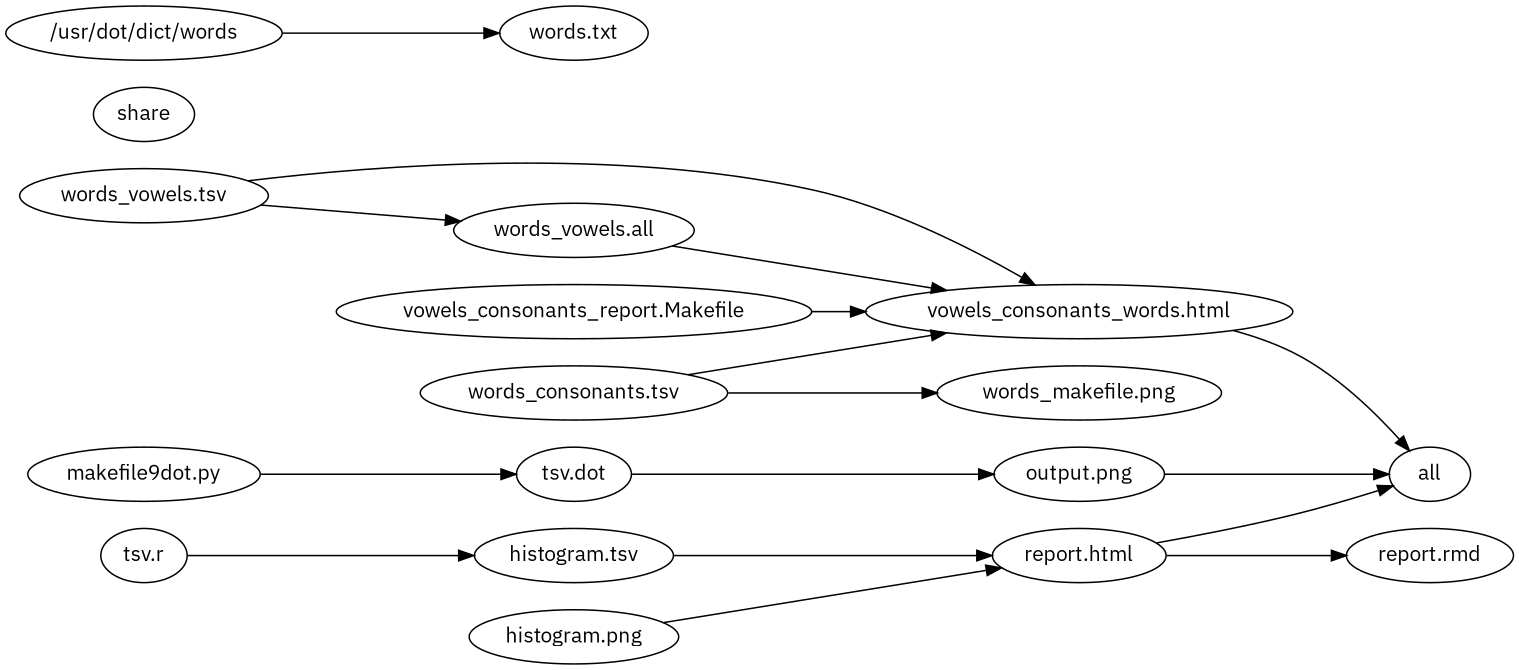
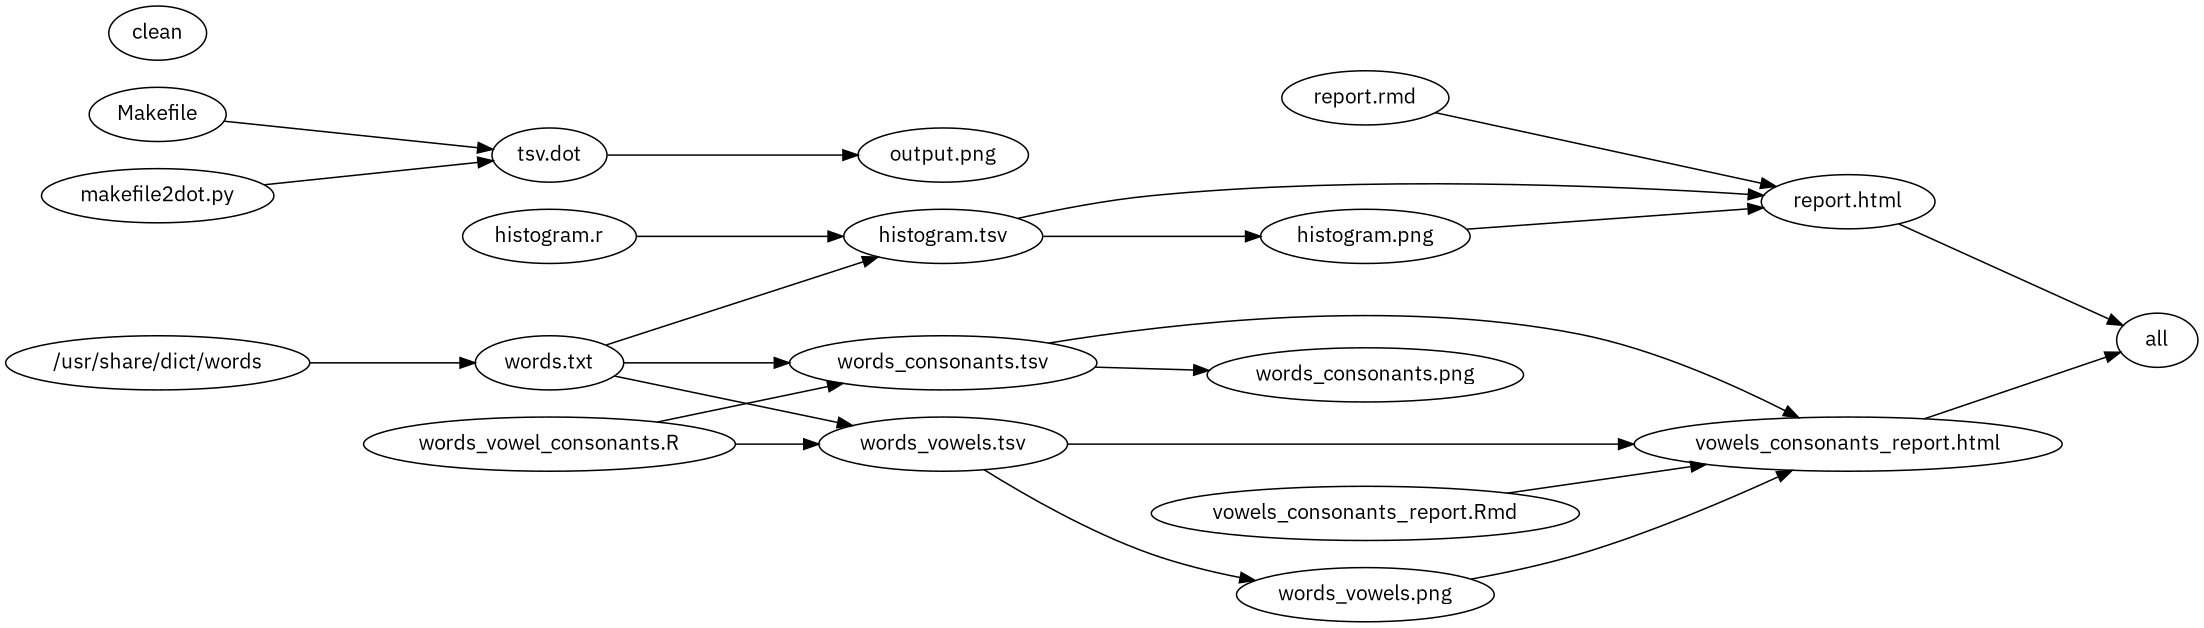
node "/usr/dot/dict/words": label "/usr/dot/dict/words" -> "/usr/share/dict/words"
node "share": label "share" -> "clean"
node "Makefile": added
node "words_vowels.all": label "words_vowels.all" -> "words_vowels.png"
edge "histogram.tsv" -> "histogram.png": added
edge "words.txt" -> "histogram.tsv": added
node "vowels_consonants_report.Makefile": label "vowels_consonants_report.Makefile" -> "vowels_consonants_report.Rmd"
node "vowels_consonants_words.html": label "vowels_consonants_words.html" -> "vowels_consonants_report.html"
edge "words.txt" -> "words_consonants.tsv": added
node "words_makefile.png": label "words_makefile.png" -> "words_consonants.png"
edge "words.txt" -> "words_vowels.tsv": added
node "words_vowel_consonants.R": added
node "makefile9dot.py": label "makefile9dot.py" -> "makefile2dot.py"
edge "output.png" -> "all": removed
node "tsv.r": label "tsv.r" -> "histogram.r"
edge "report.html" -> "report.rmd": reversed
